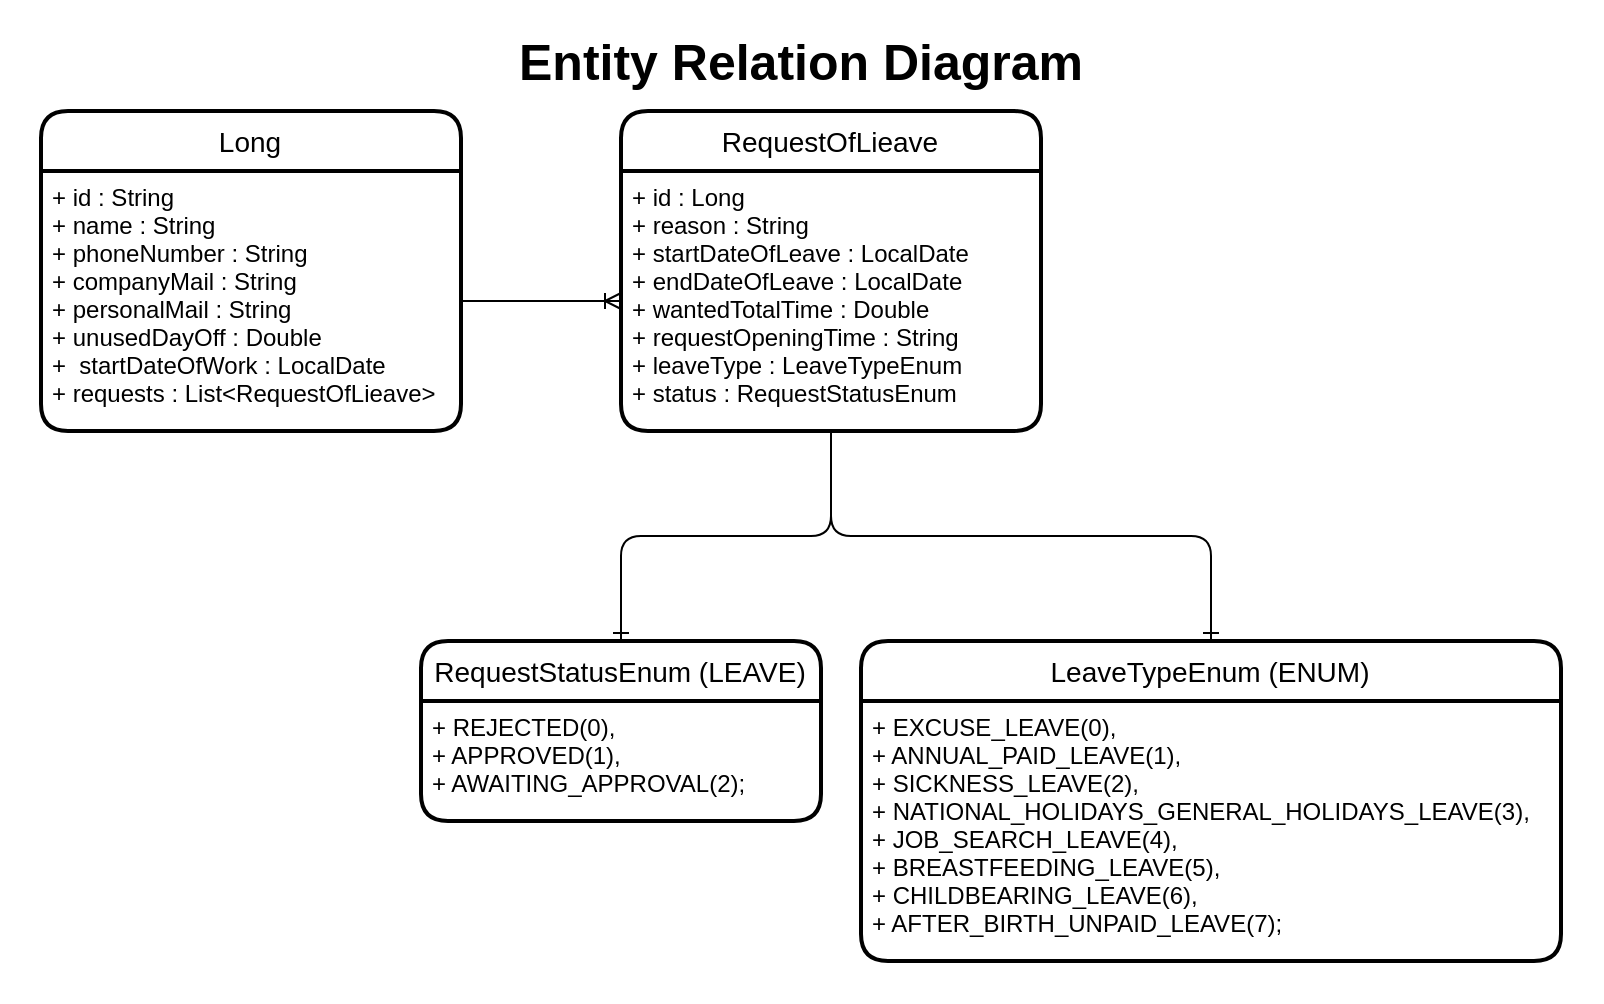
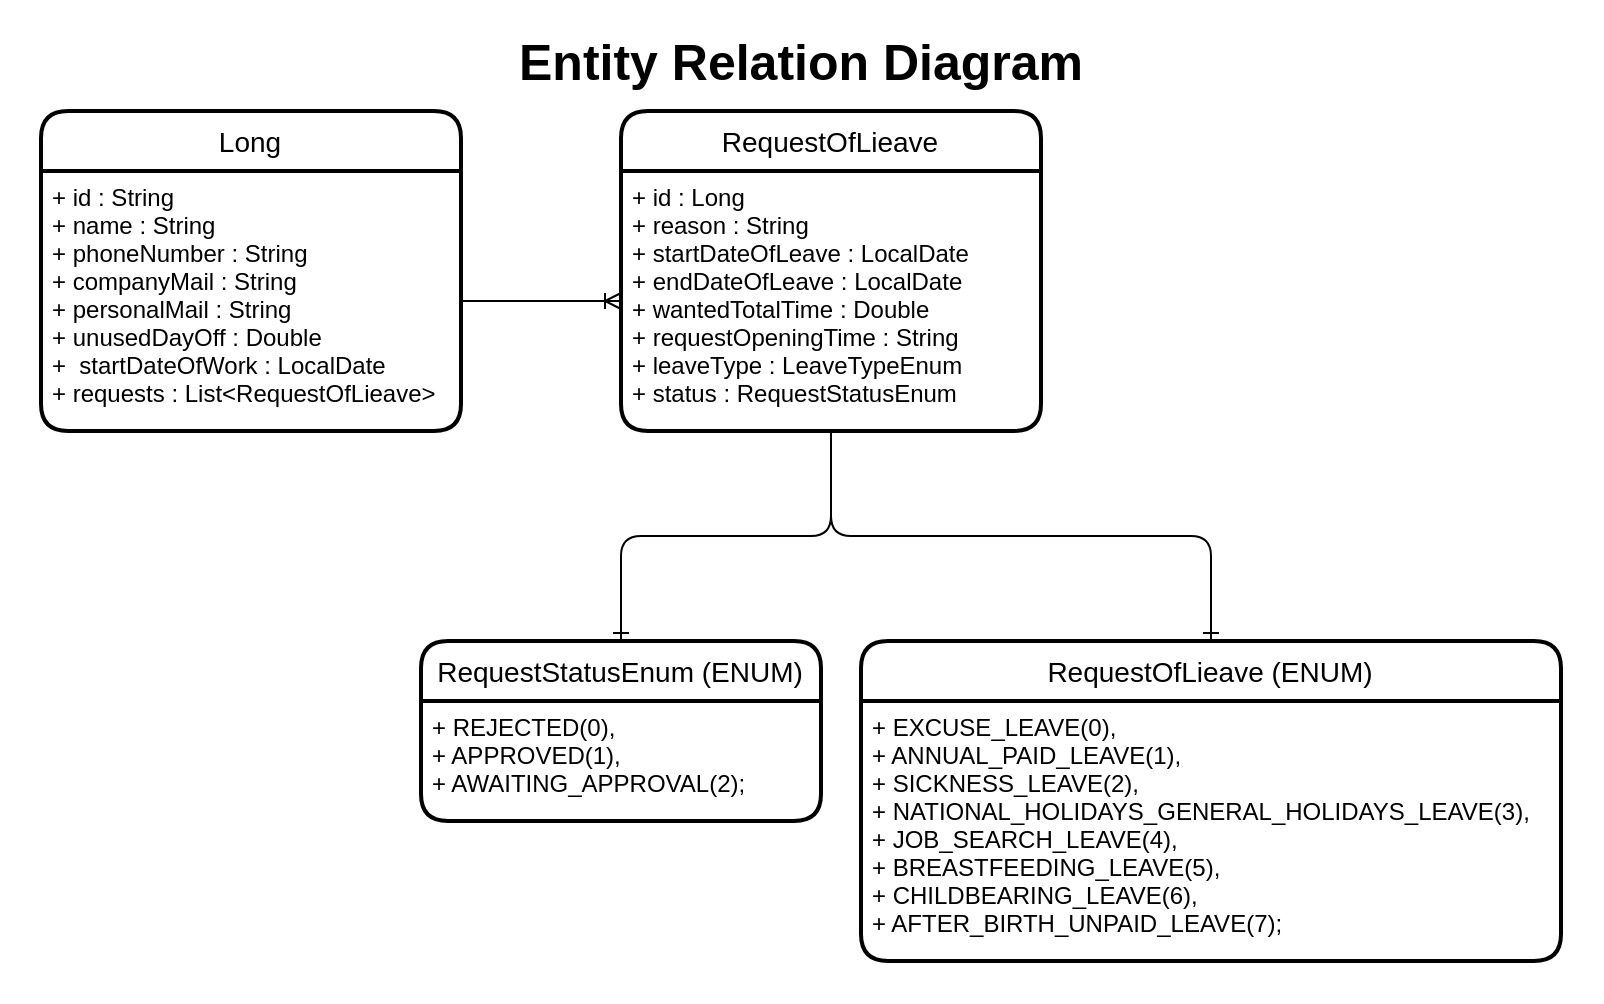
node "RequestStatusEnum (LEAVE)": label "RequestStatusEnum (LEAVE)" -> "RequestStatusEnum (ENUM)"
node "LeaveTypeEnum (ENUM)": label "LeaveTypeEnum (ENUM)" -> "RequestOfLieave (ENUM)"
